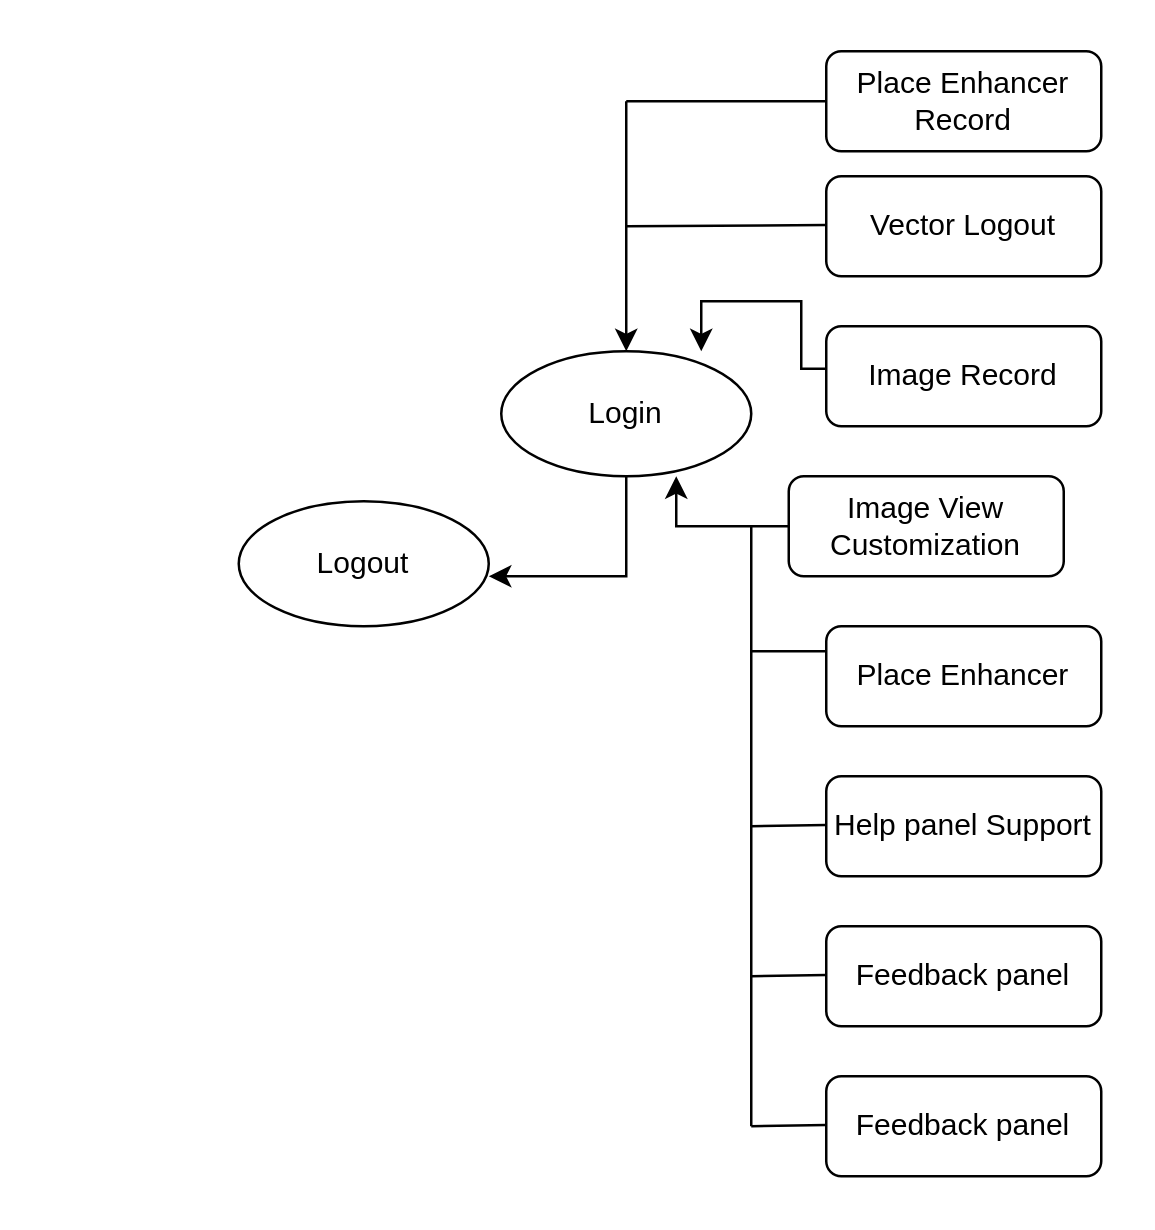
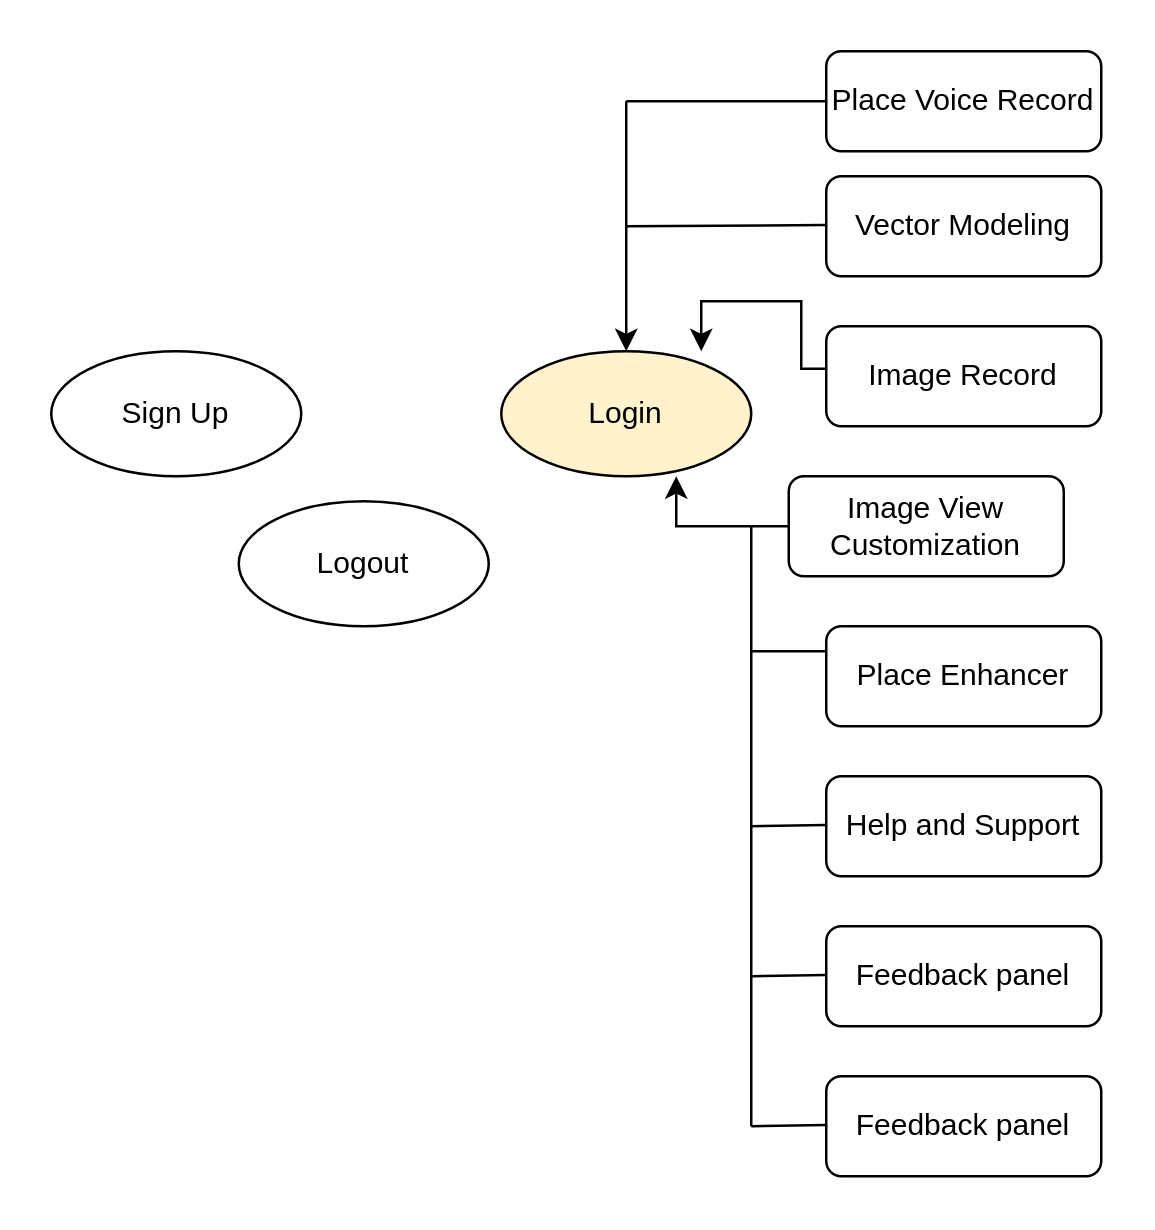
node "Place Enhancer Record": label "Place Enhancer Record" -> "Place Voice Record"
node "Vector Logout": label "Vector Logout" -> "Vector Modeling"
node "Sign Up": added
node "Login": fillcolor #ffffff -> #fff2cc
edge "Login" -> "Logout": removed
node "Help panel Support": label "Help panel Support" -> "Help and Support"
